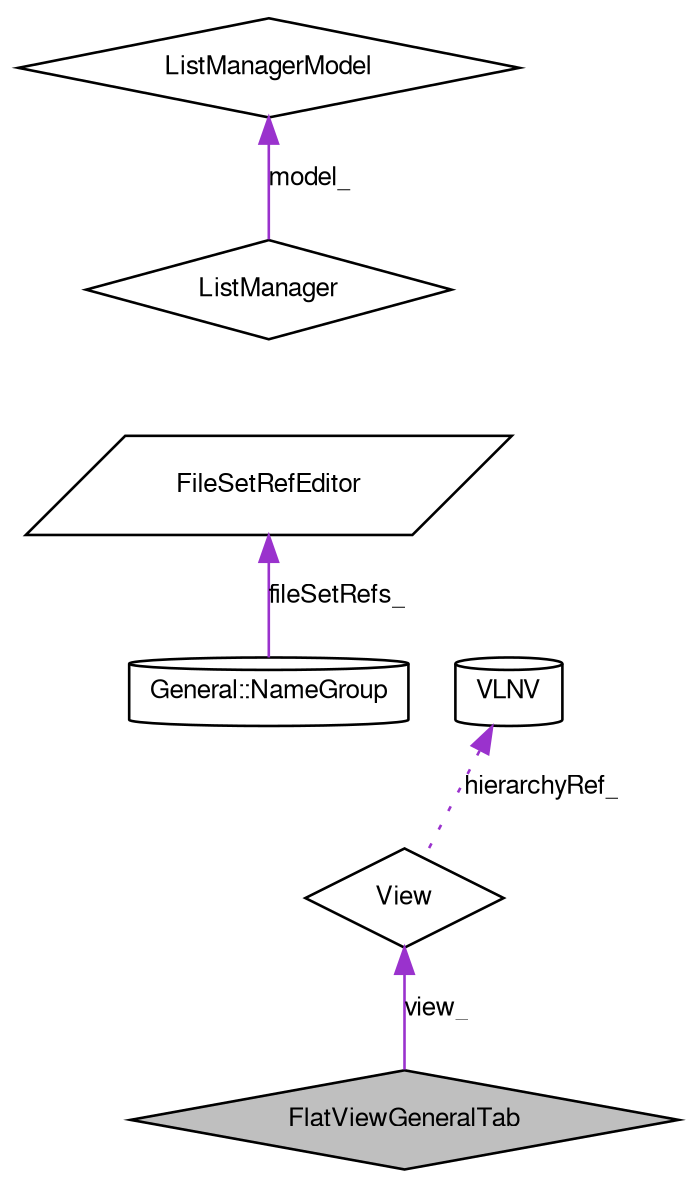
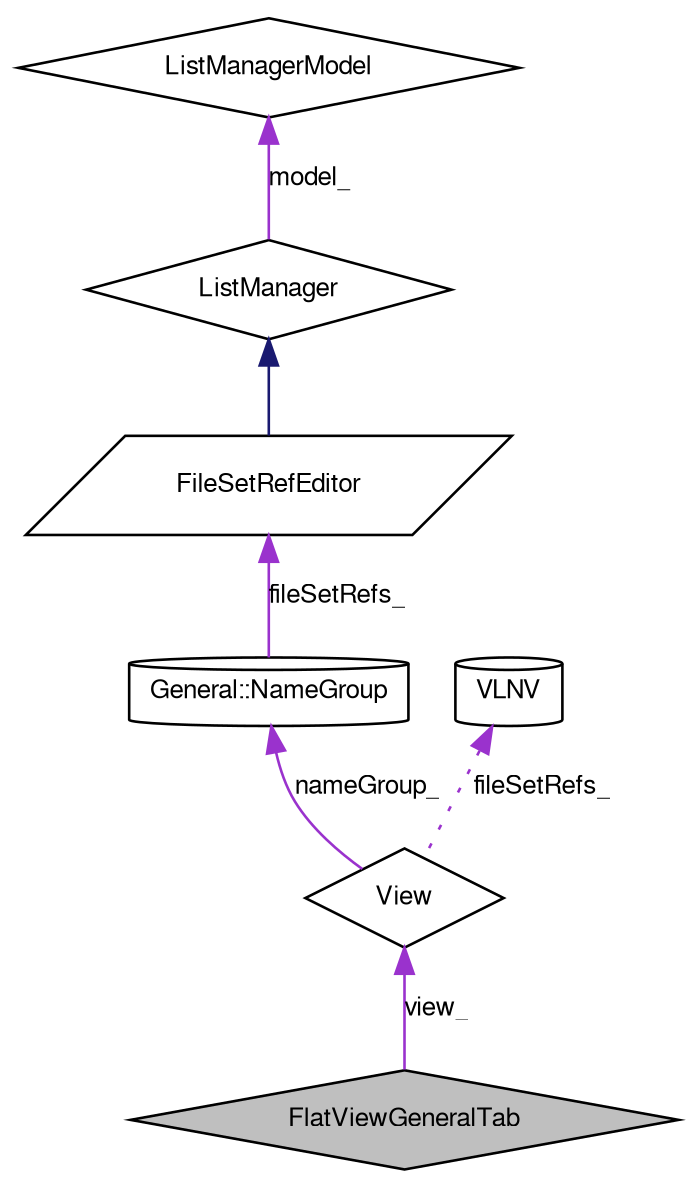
edge "FileSetRefEditor" -> "ListManager": added
edge "View" -> "VLNV": label "hierarchyRef_" -> "fileSetRefs_"
edge "View" -> "General::NameGroup": added, label "nameGroup_"
